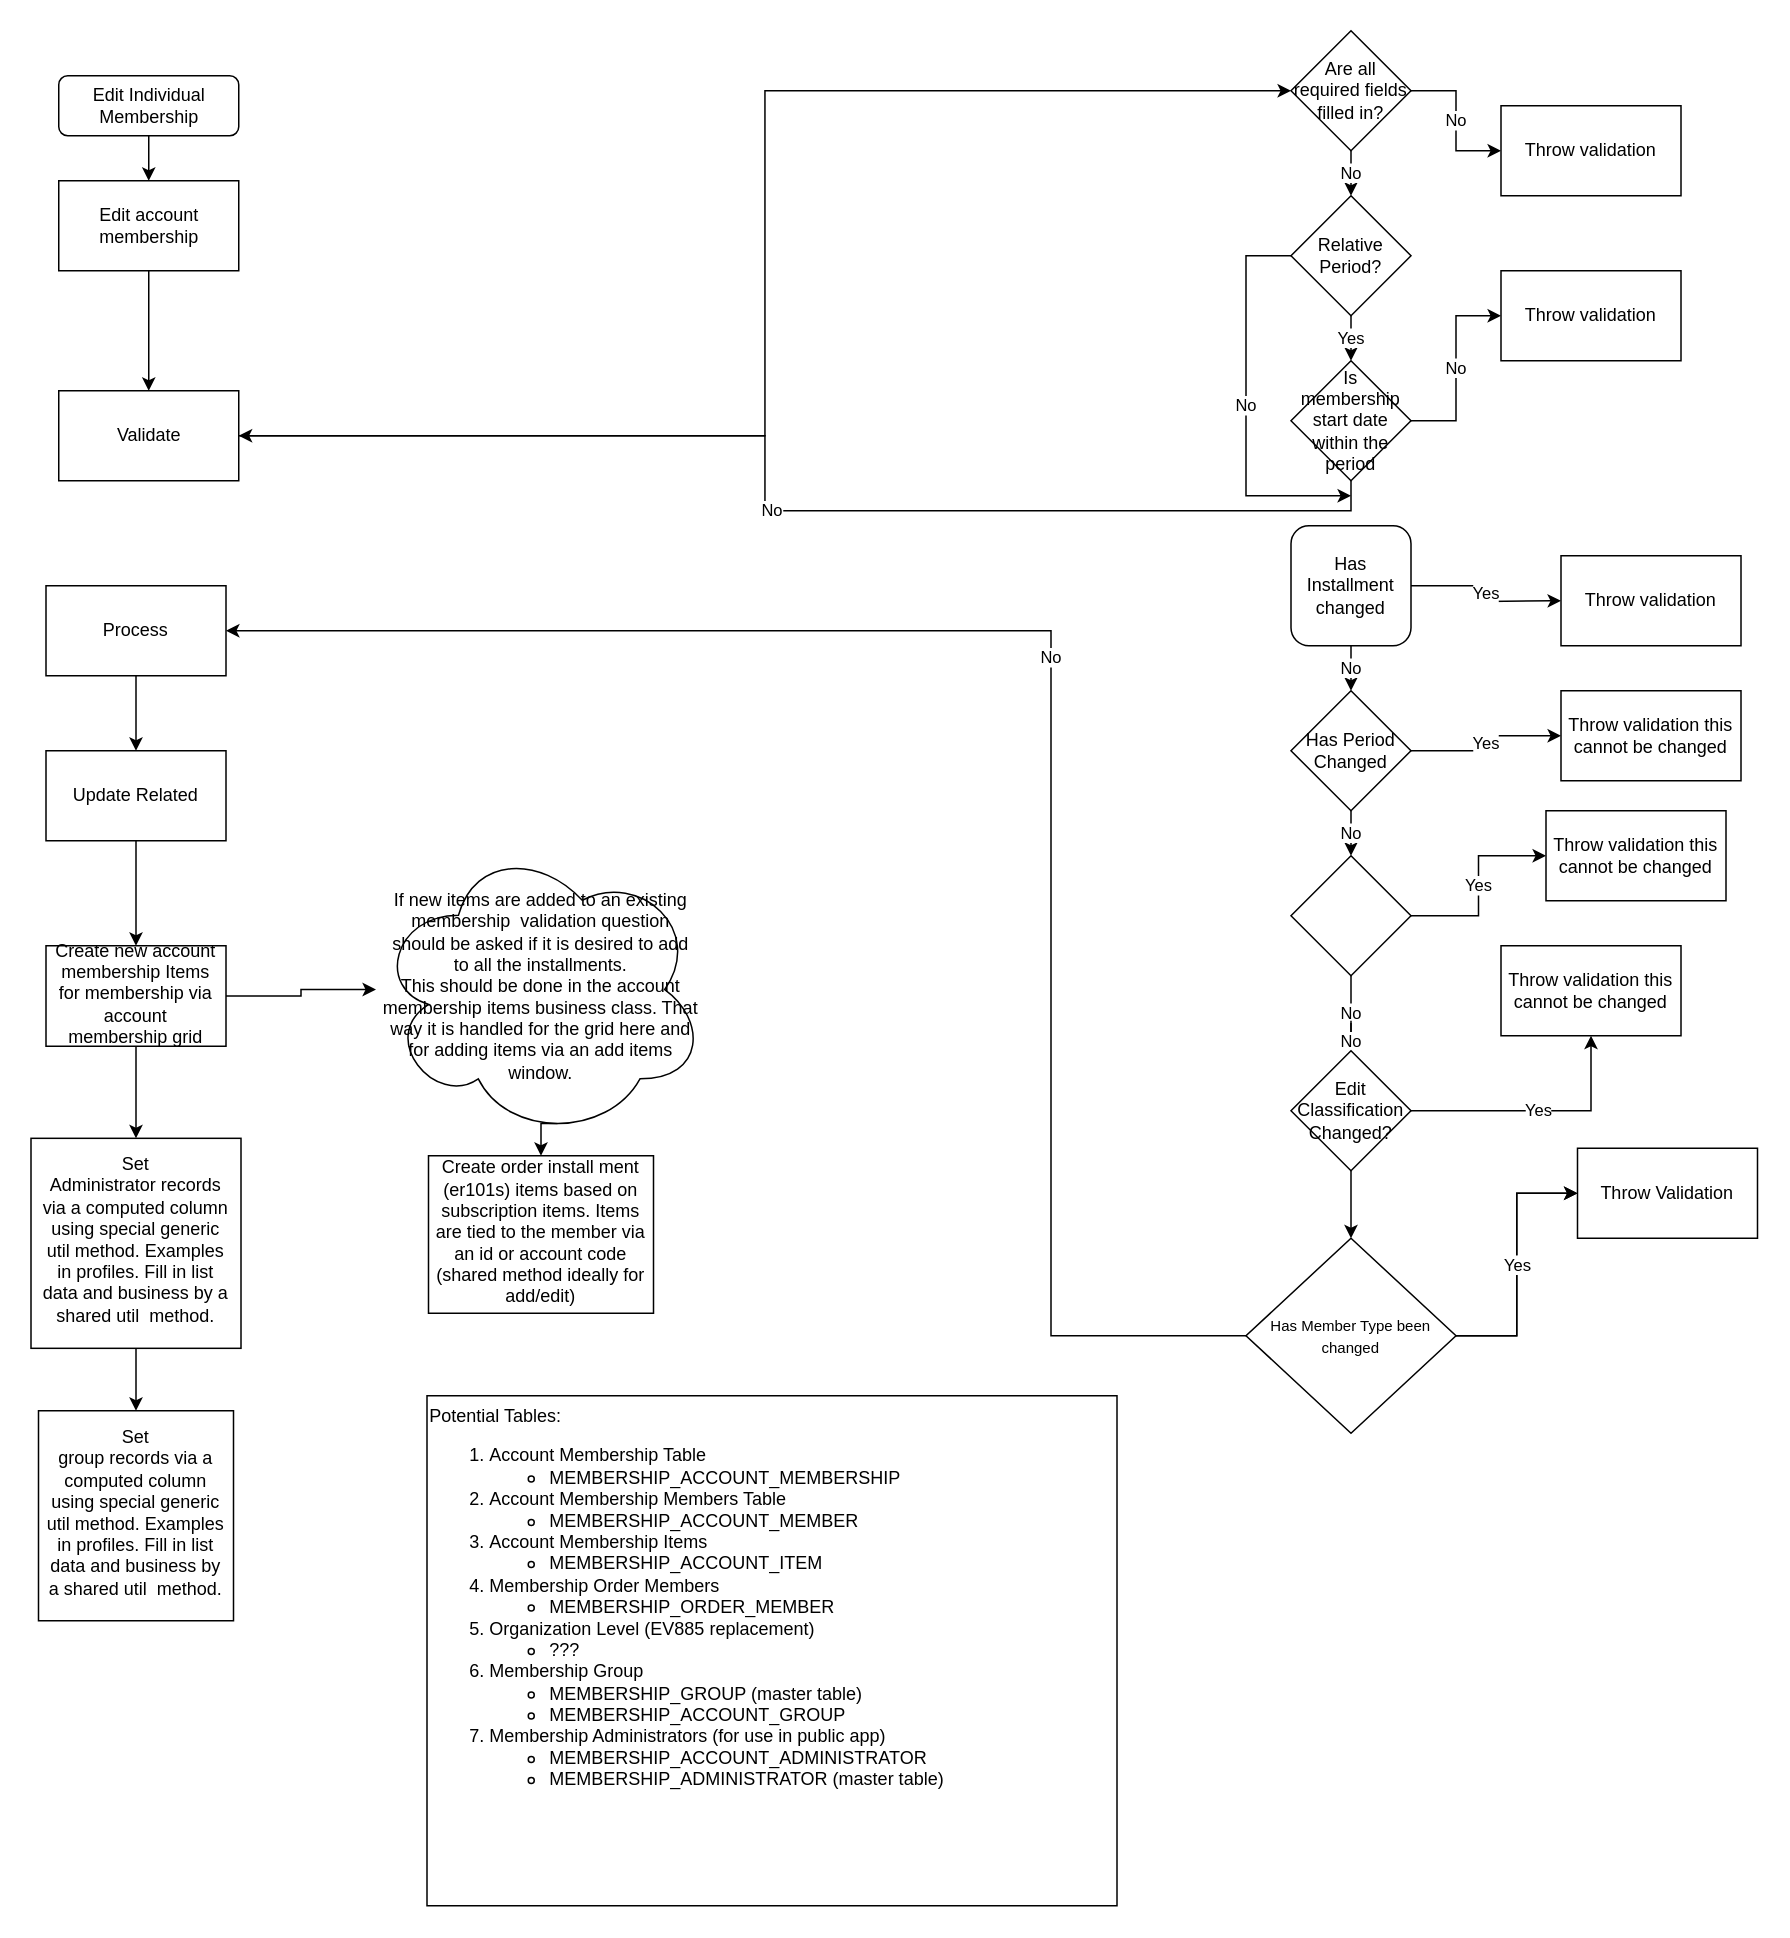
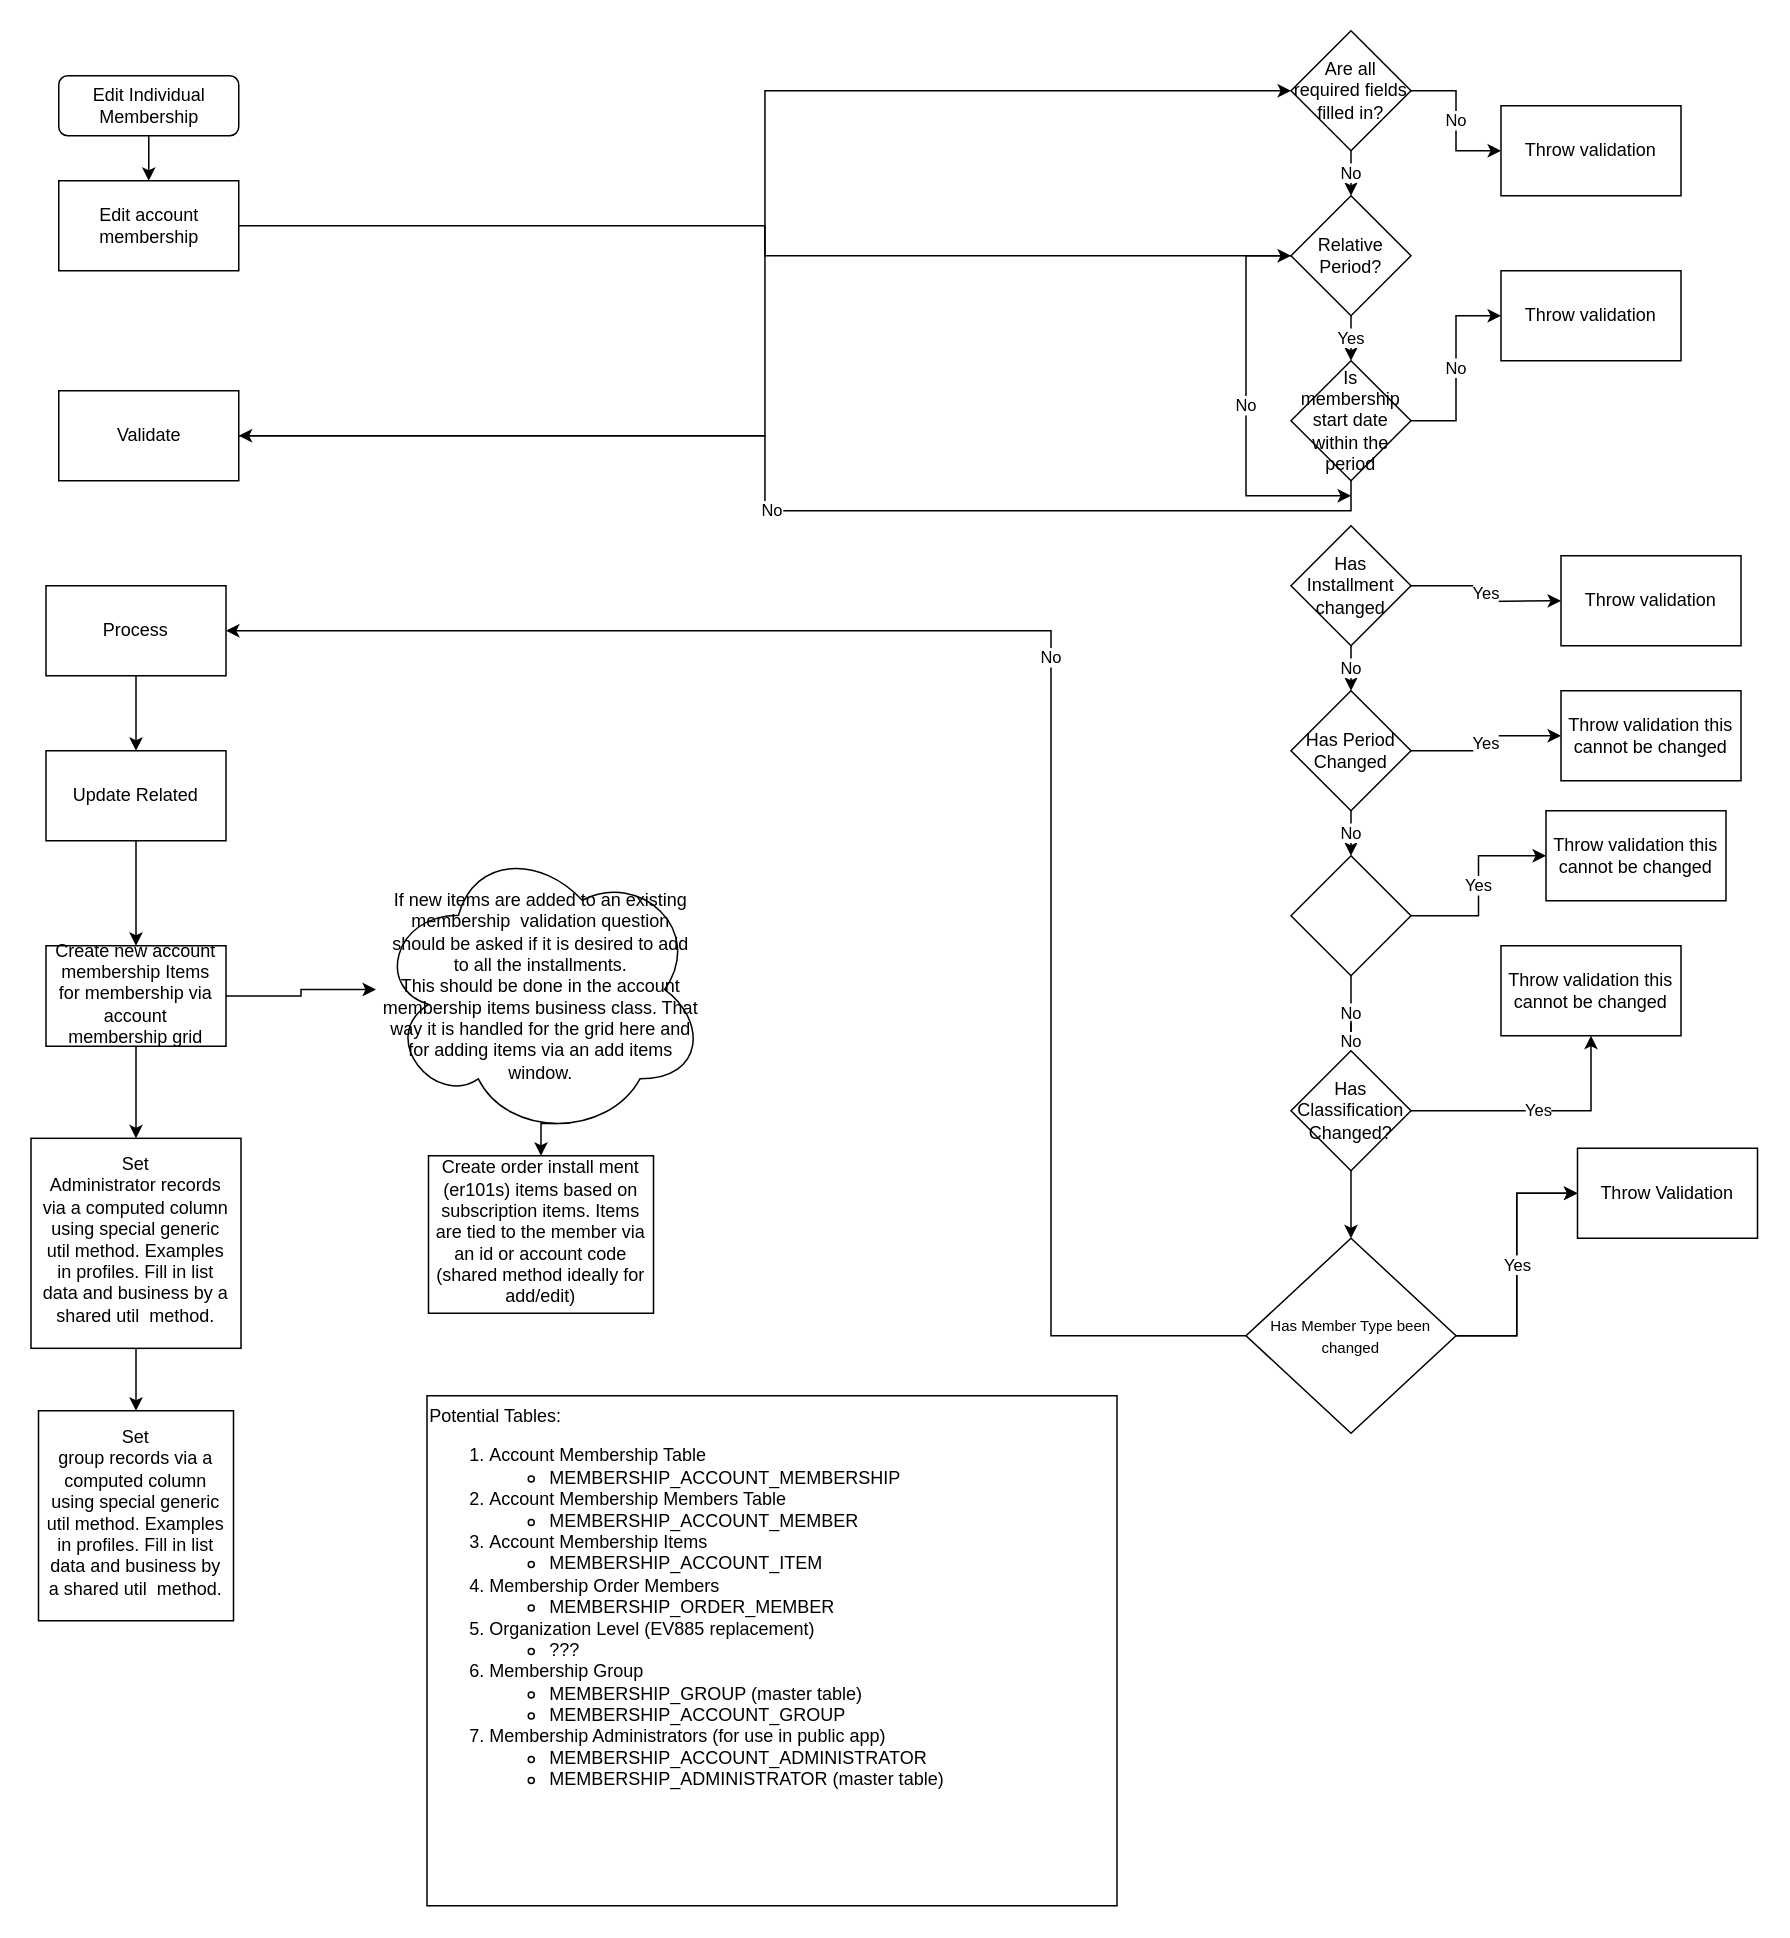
edge "Edit account membership" -> "Validate": now "Edit account membership" -> "Relative Period?"
node "Has Installment changed": shape rounded rectangle -> diamond
node "Edit Classification Changed?": label "Edit Classification Changed?" -> "Has Classification Changed?"
